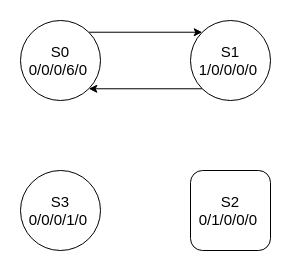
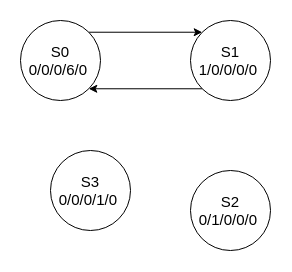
node "S3 0/0/0/1/0": moved (61, 211) -> (91, 191)
node "S2 0/1/0/0/0": shape rounded rectangle -> ellipse
